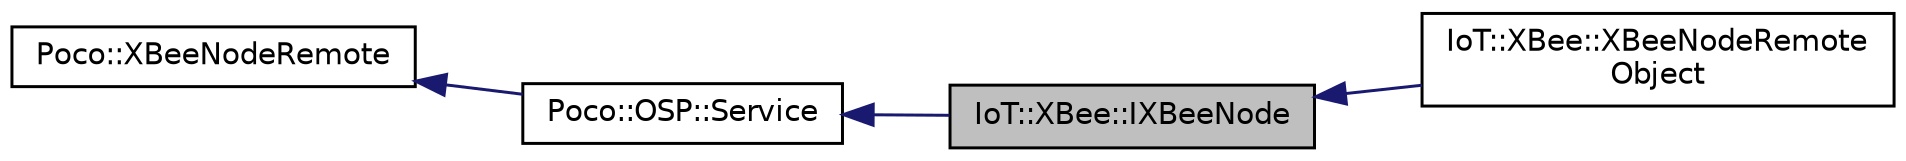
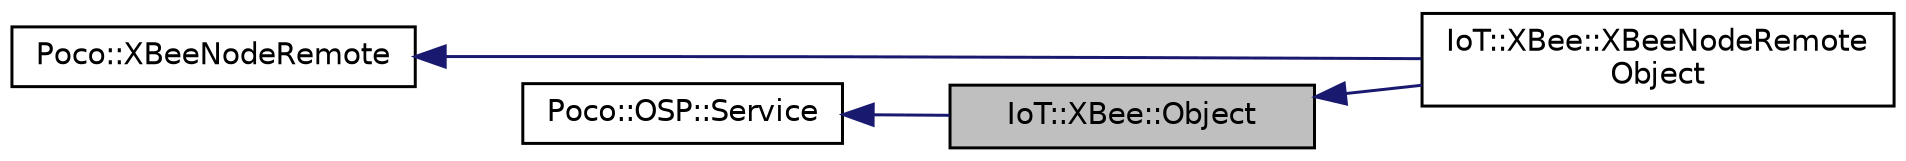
edge "Poco::OSP::Service" -> "Poco::XBeeNodeRemote": now "IoT::XBee::XBeeNodeRemote Object" -> "Poco::XBeeNodeRemote"
node "IoT::XBee::IXBeeNode": label "IoT::XBee::IXBeeNode" -> "IoT::XBee::Object"
